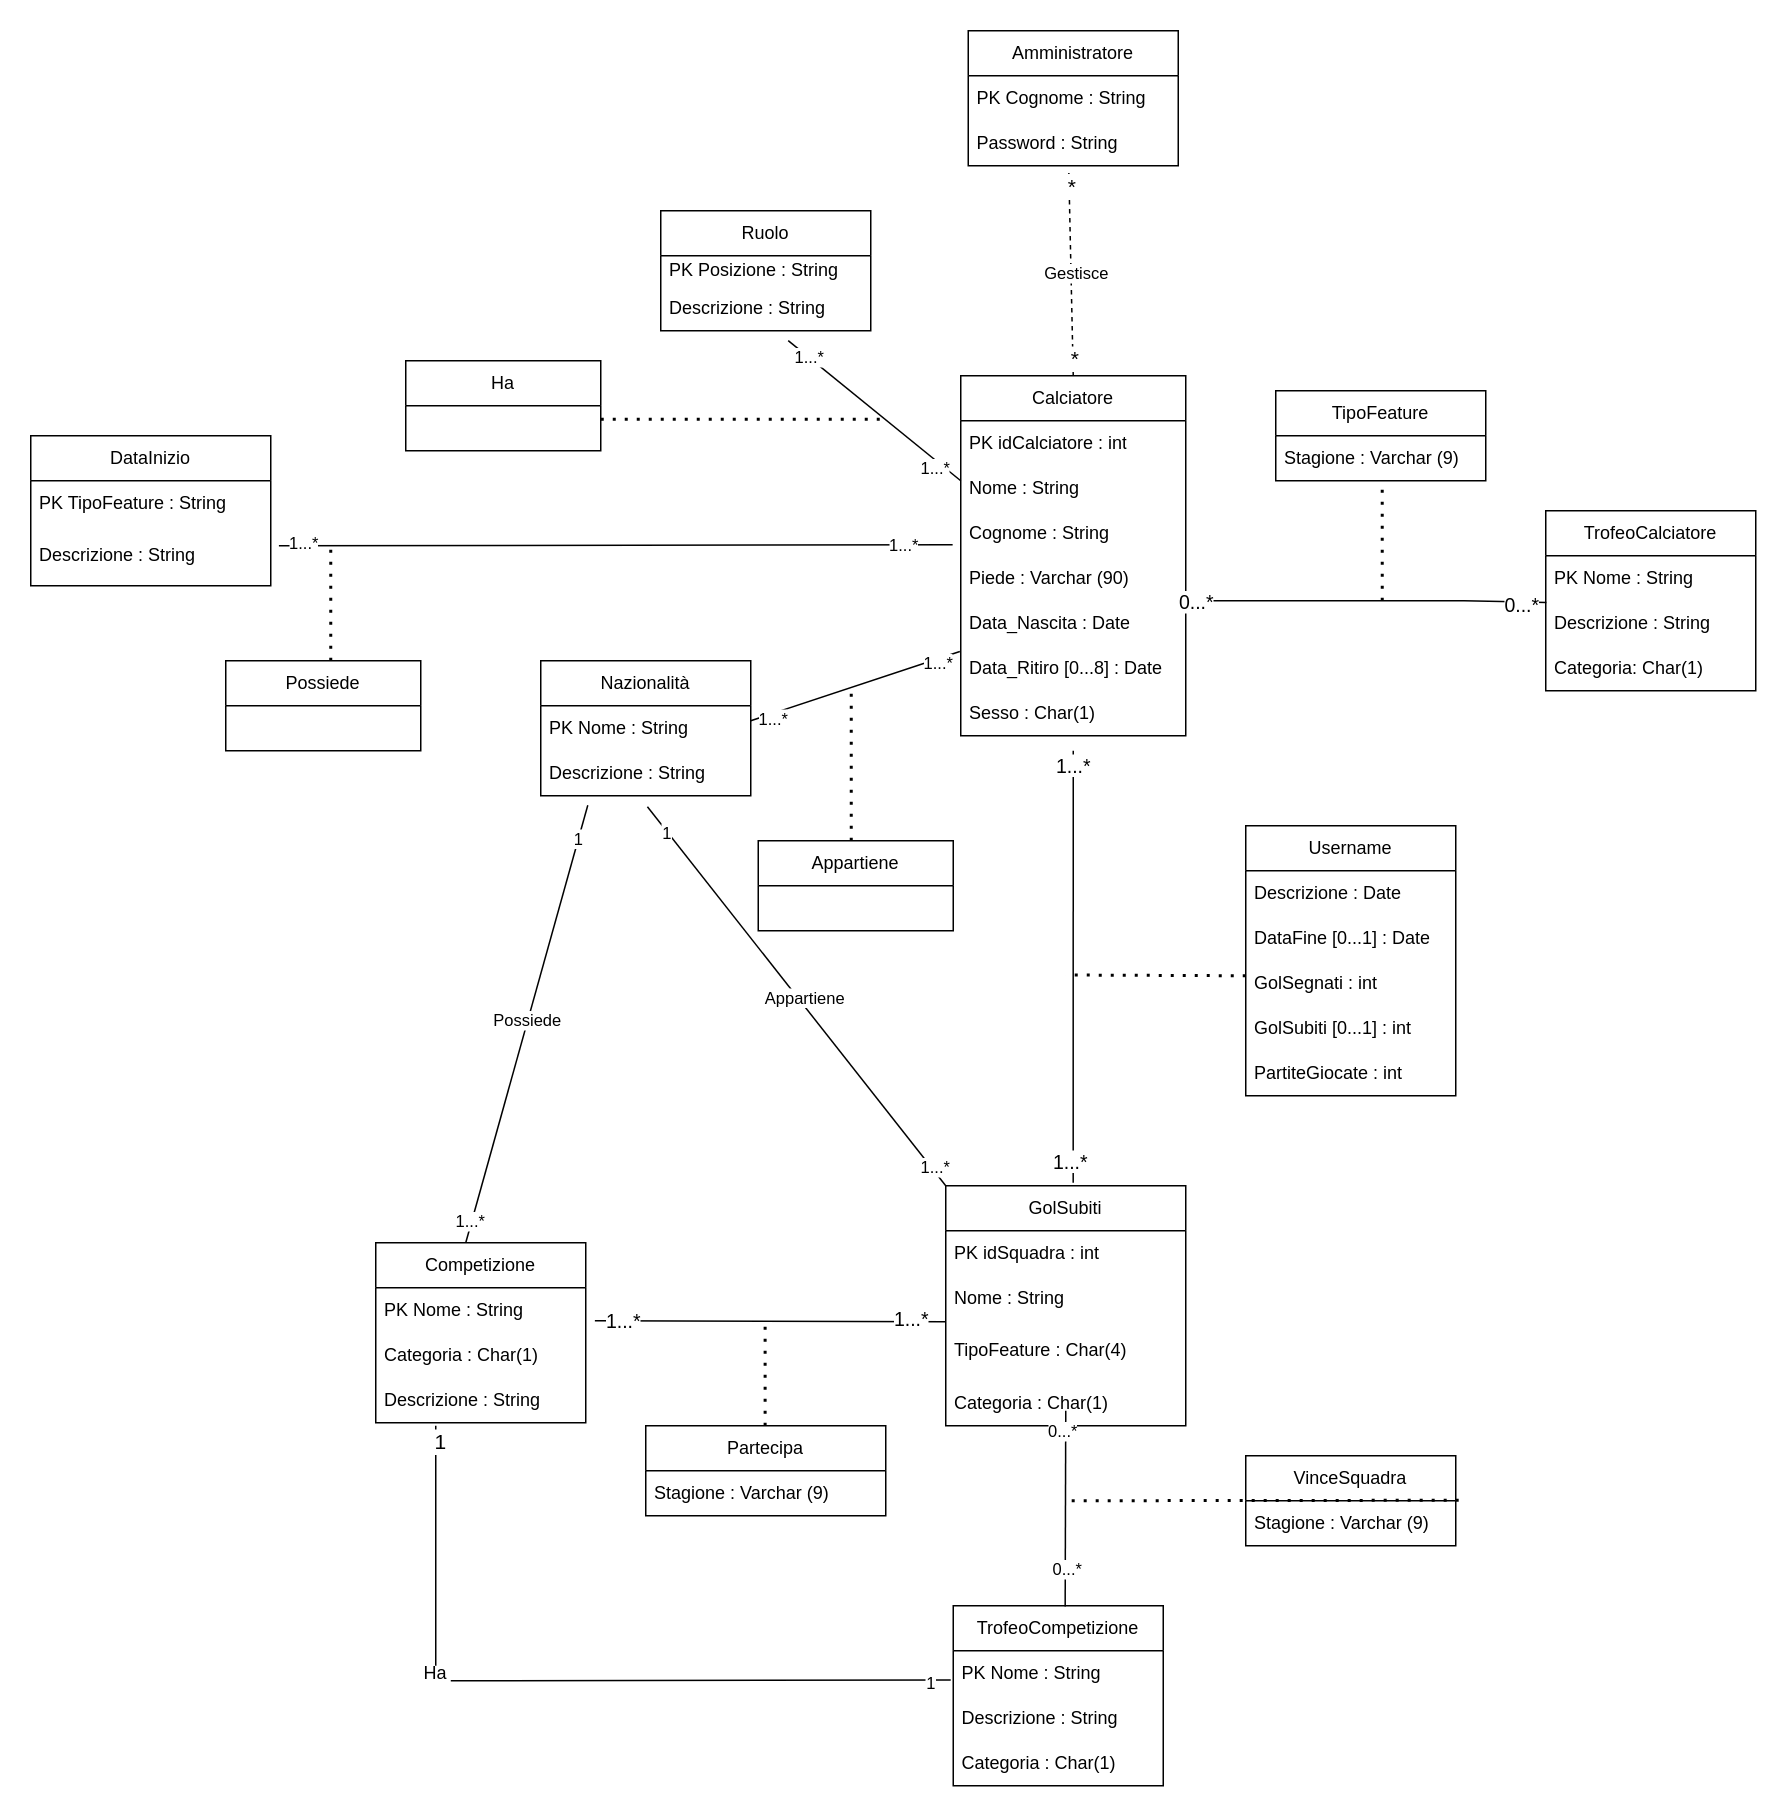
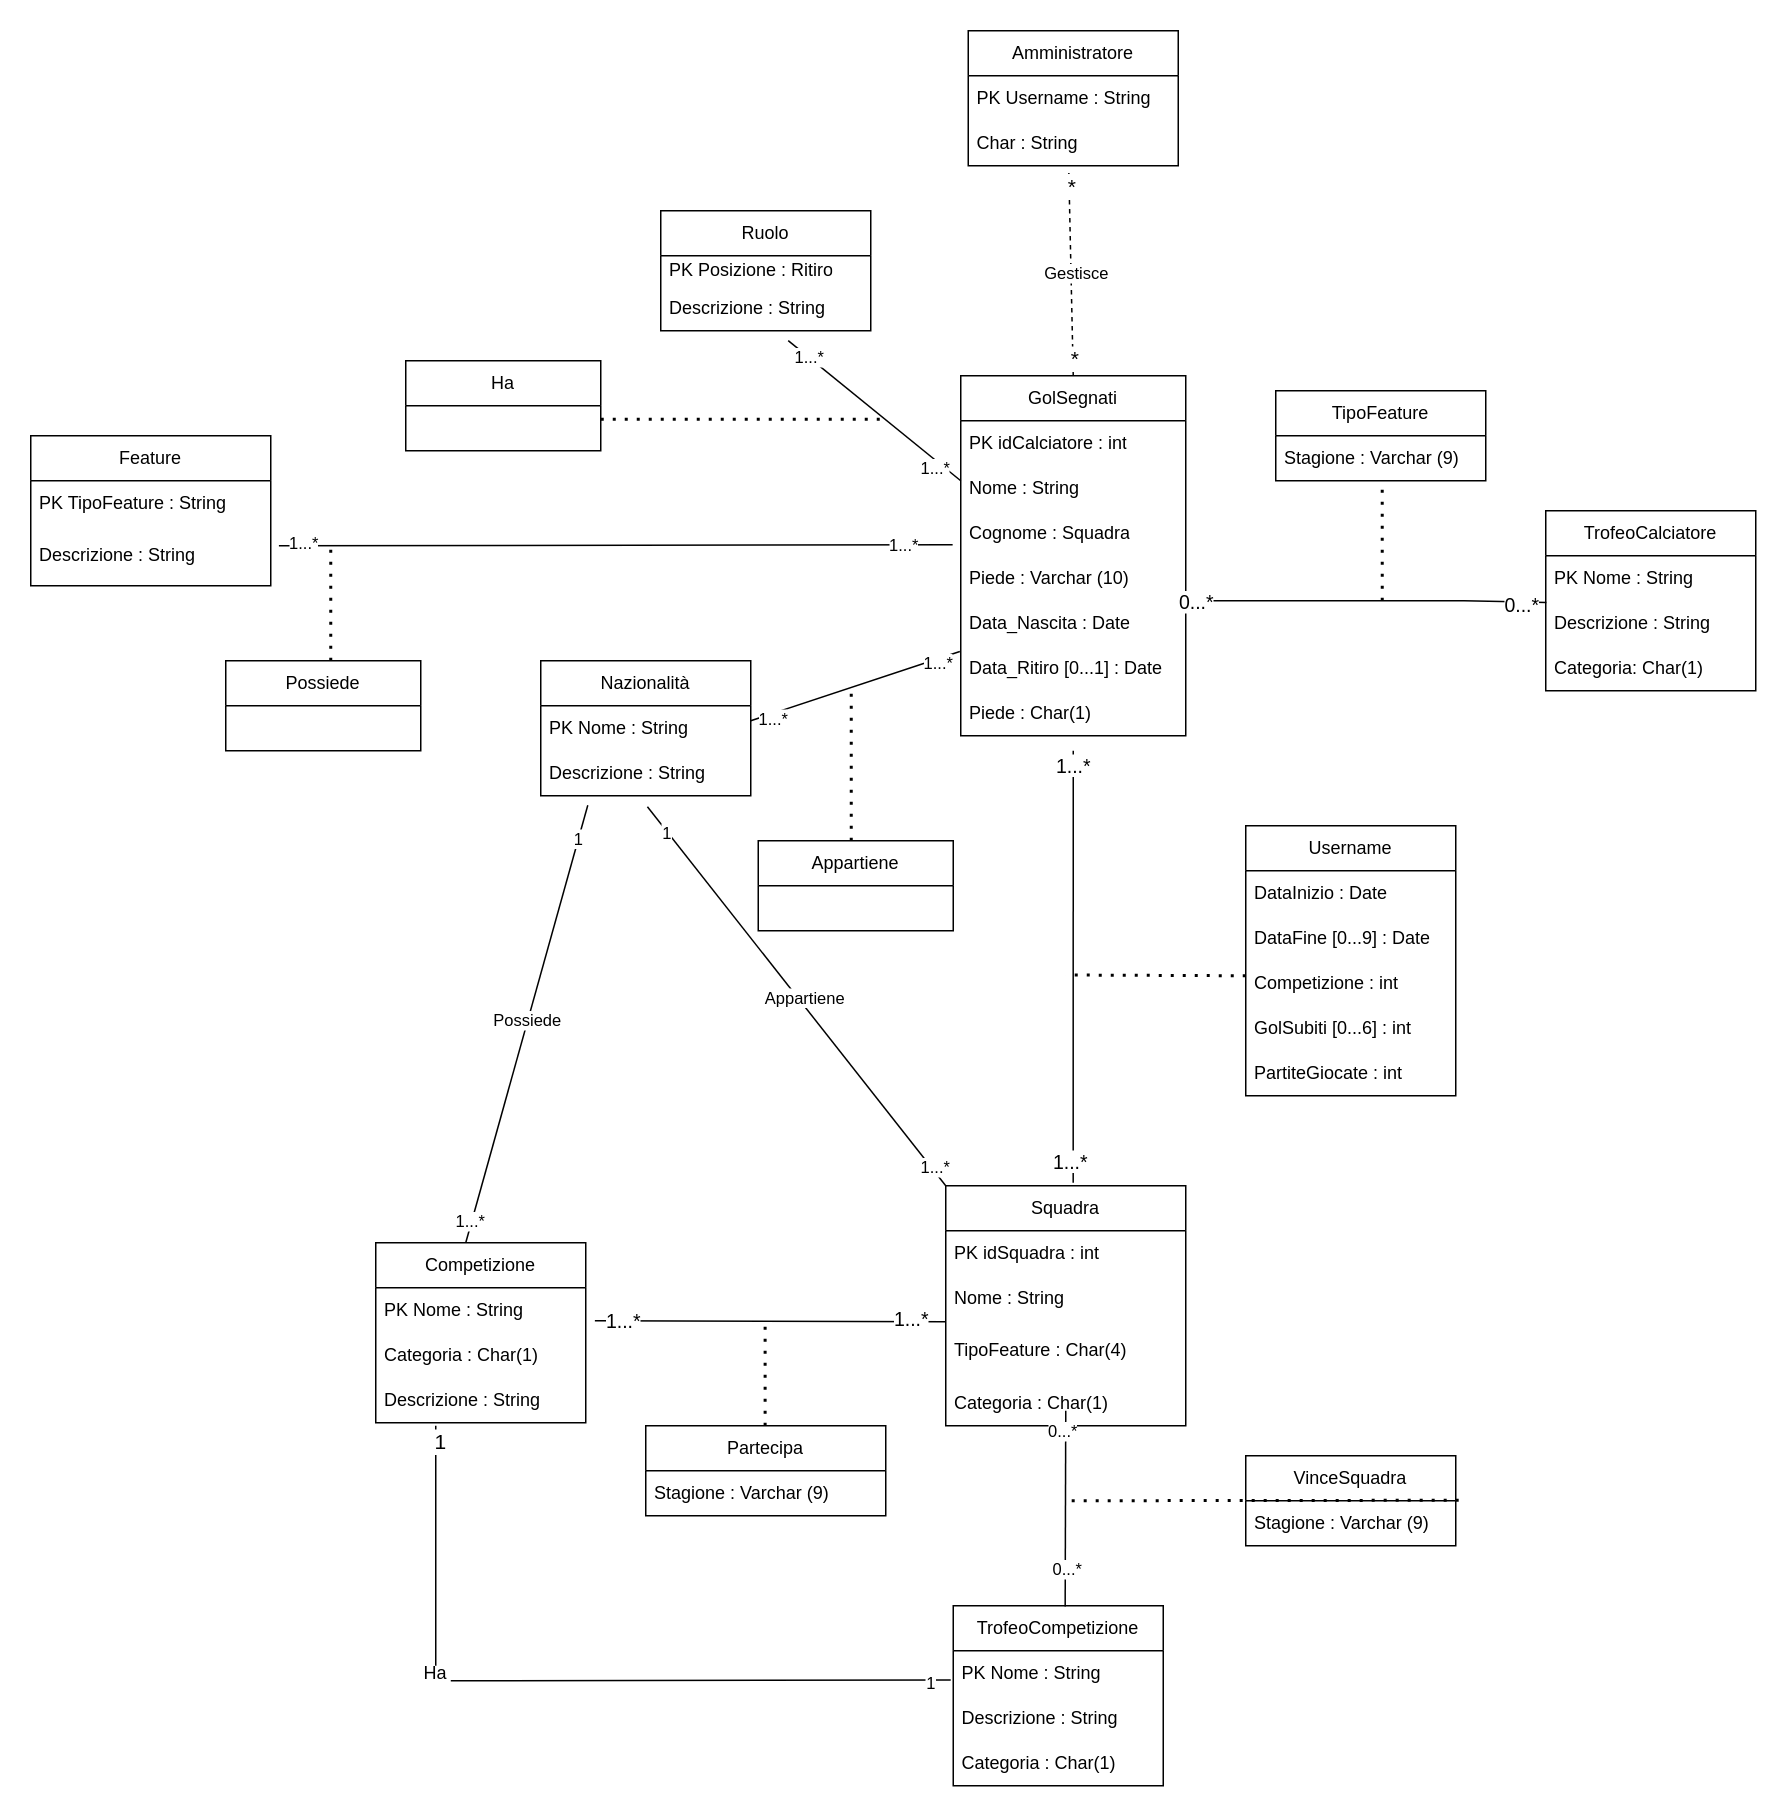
node "PK Cognome : String": label "PK Cognome : String" -> "PK Username : String"
node "Password : String": label "Password : String" -> "Char : String"
node "PK Posizione : String": label "PK Posizione : String" -> "PK Posizione : Ritiro"
node "Calciatore": label "Calciatore" -> "GolSegnati"
node "DataInizio": label "DataInizio" -> "Feature"
node "Cognome : String": label "Cognome : String" -> "Cognome : Squadra"
node "Piede : Varchar (90)": label "Piede : Varchar (90)" -> "Piede : Varchar (10)"
node "Data_Ritiro [0...8] : Date": label "Data_Ritiro [0...8] : Date" -> "Data_Ritiro [0...1] : Date"
node "Sesso : Char(1)": label "Sesso : Char(1)" -> "Piede : Char(1)"
node "Descrizione : Date": label "Descrizione : Date" -> "DataInizio : Date"
node "DataFine [0...1] : Date": label "DataFine [0...1] : Date" -> "DataFine [0...9] : Date"
node "GolSegnati : int": label "GolSegnati : int" -> "Competizione : int"
node "GolSubiti [0...1] : int": label "GolSubiti [0...1] : int" -> "GolSubiti [0...6] : int"
node "GolSubiti": label "GolSubiti" -> "Squadra"
